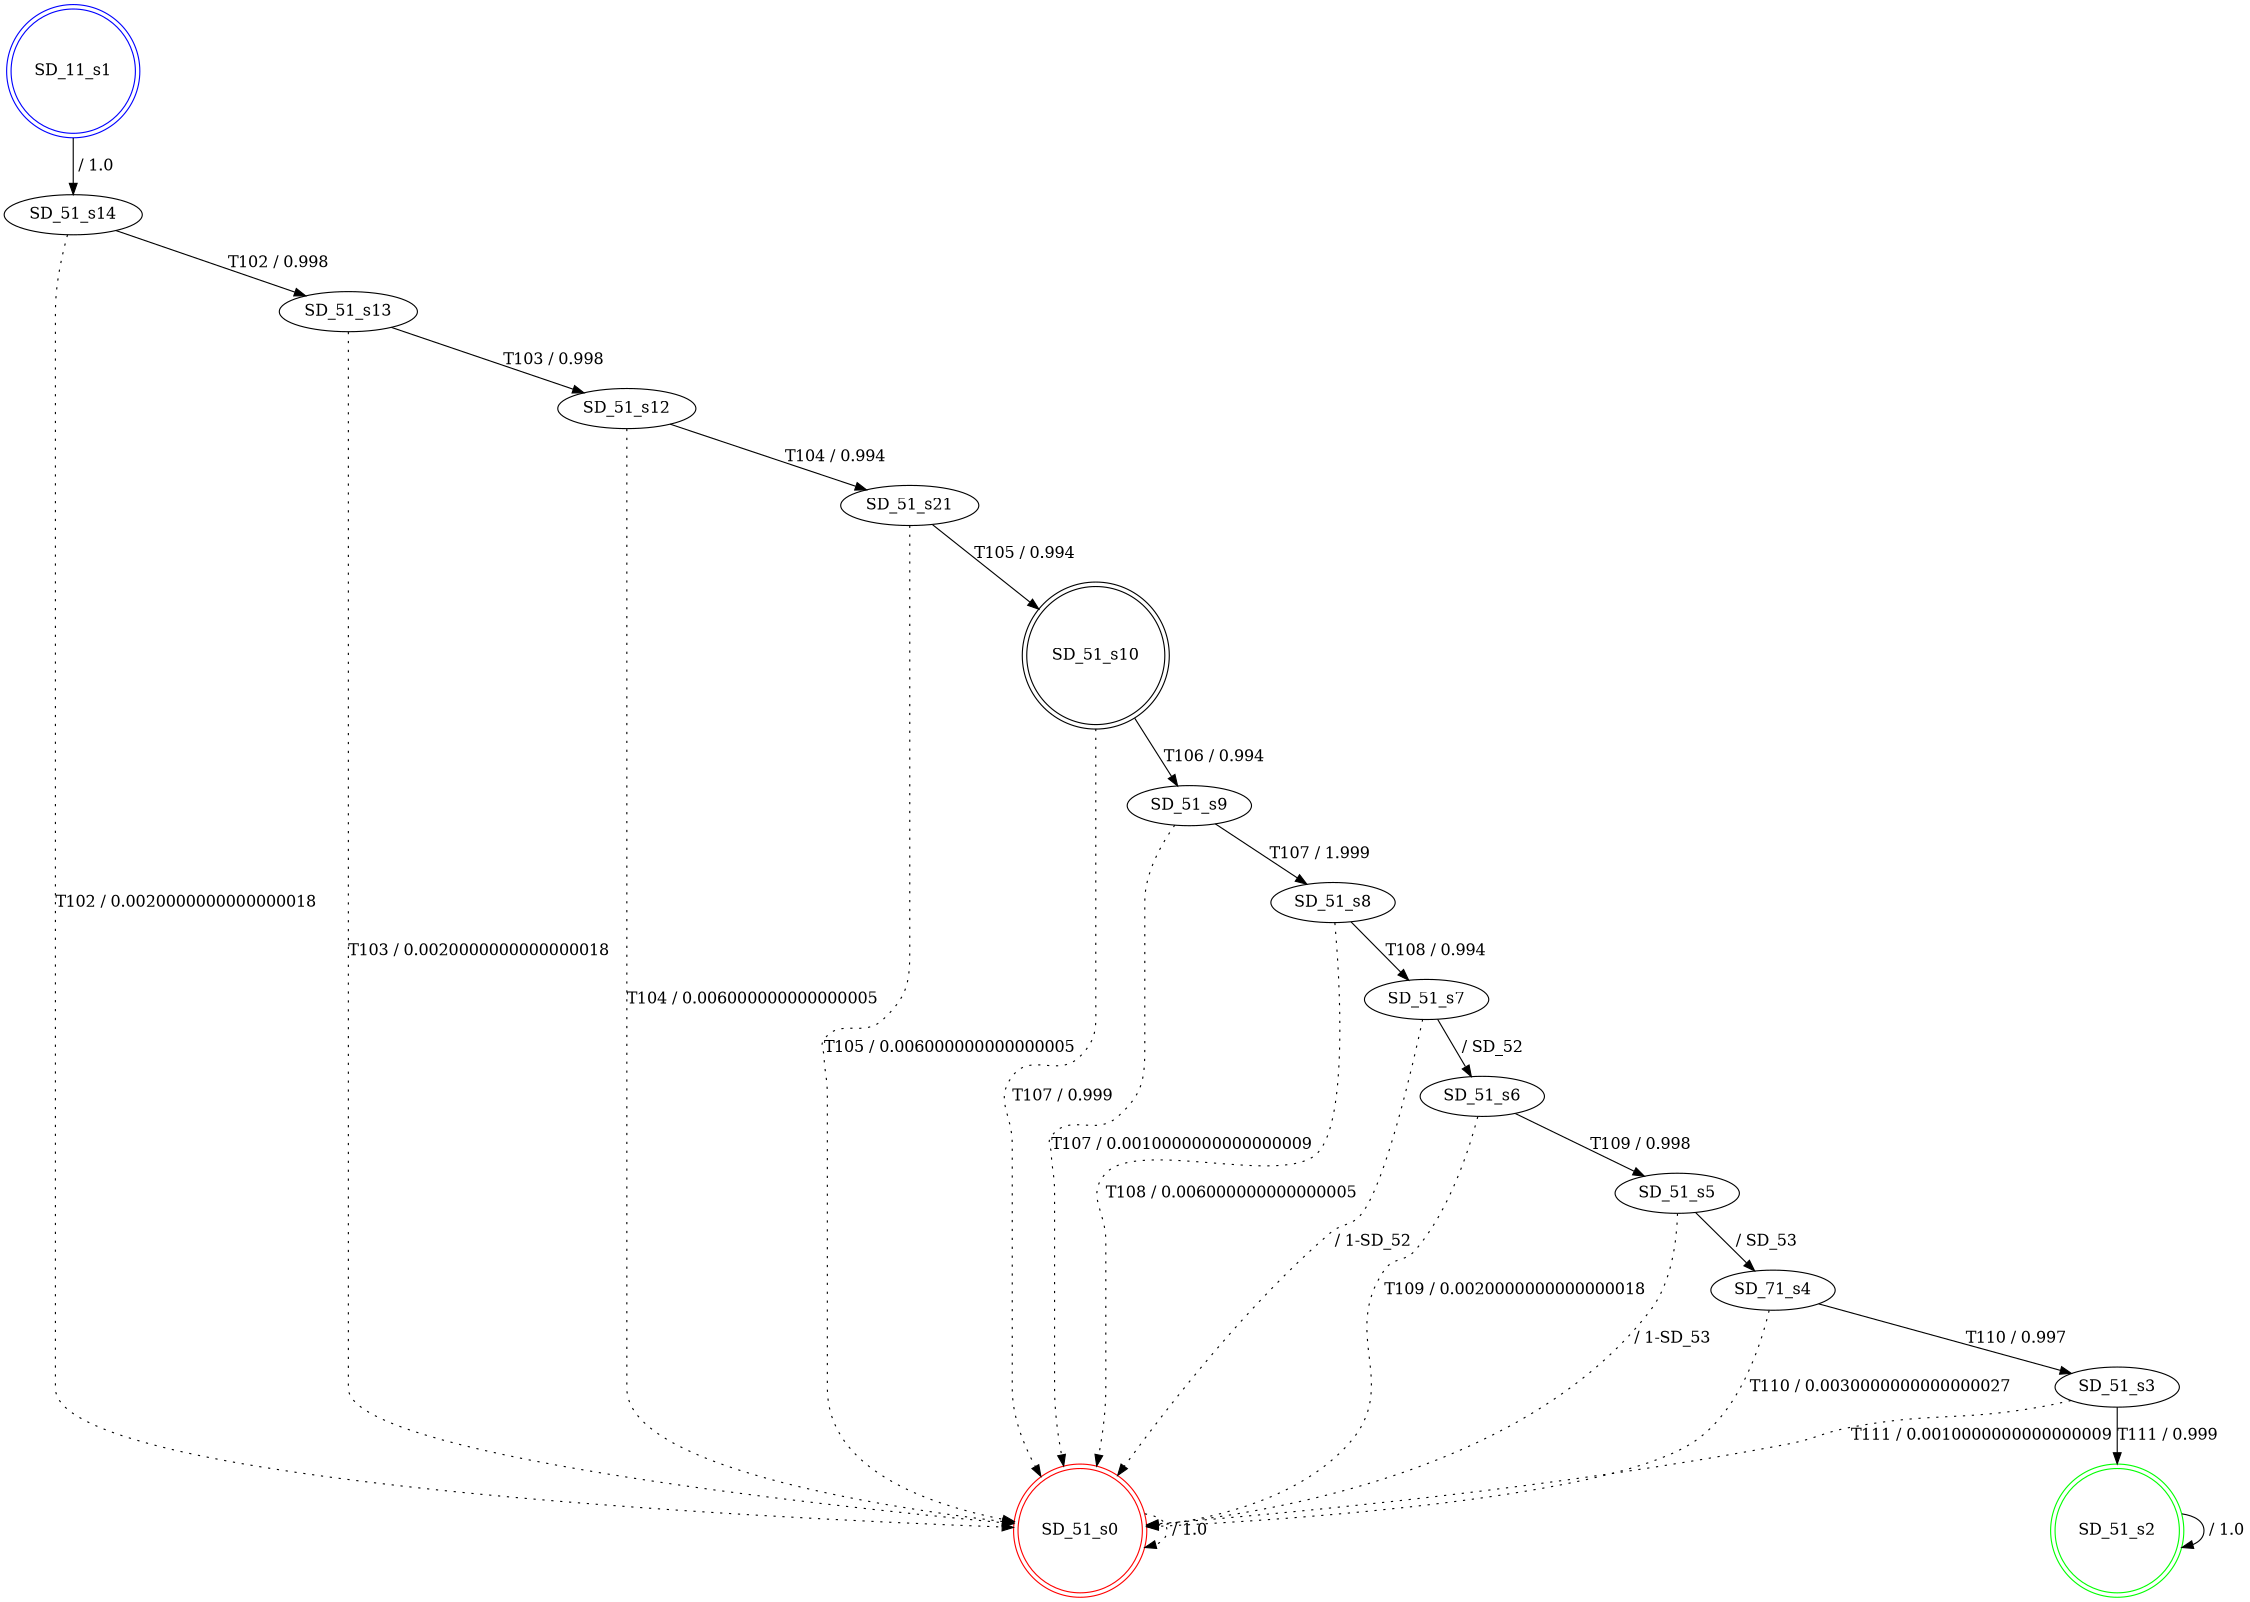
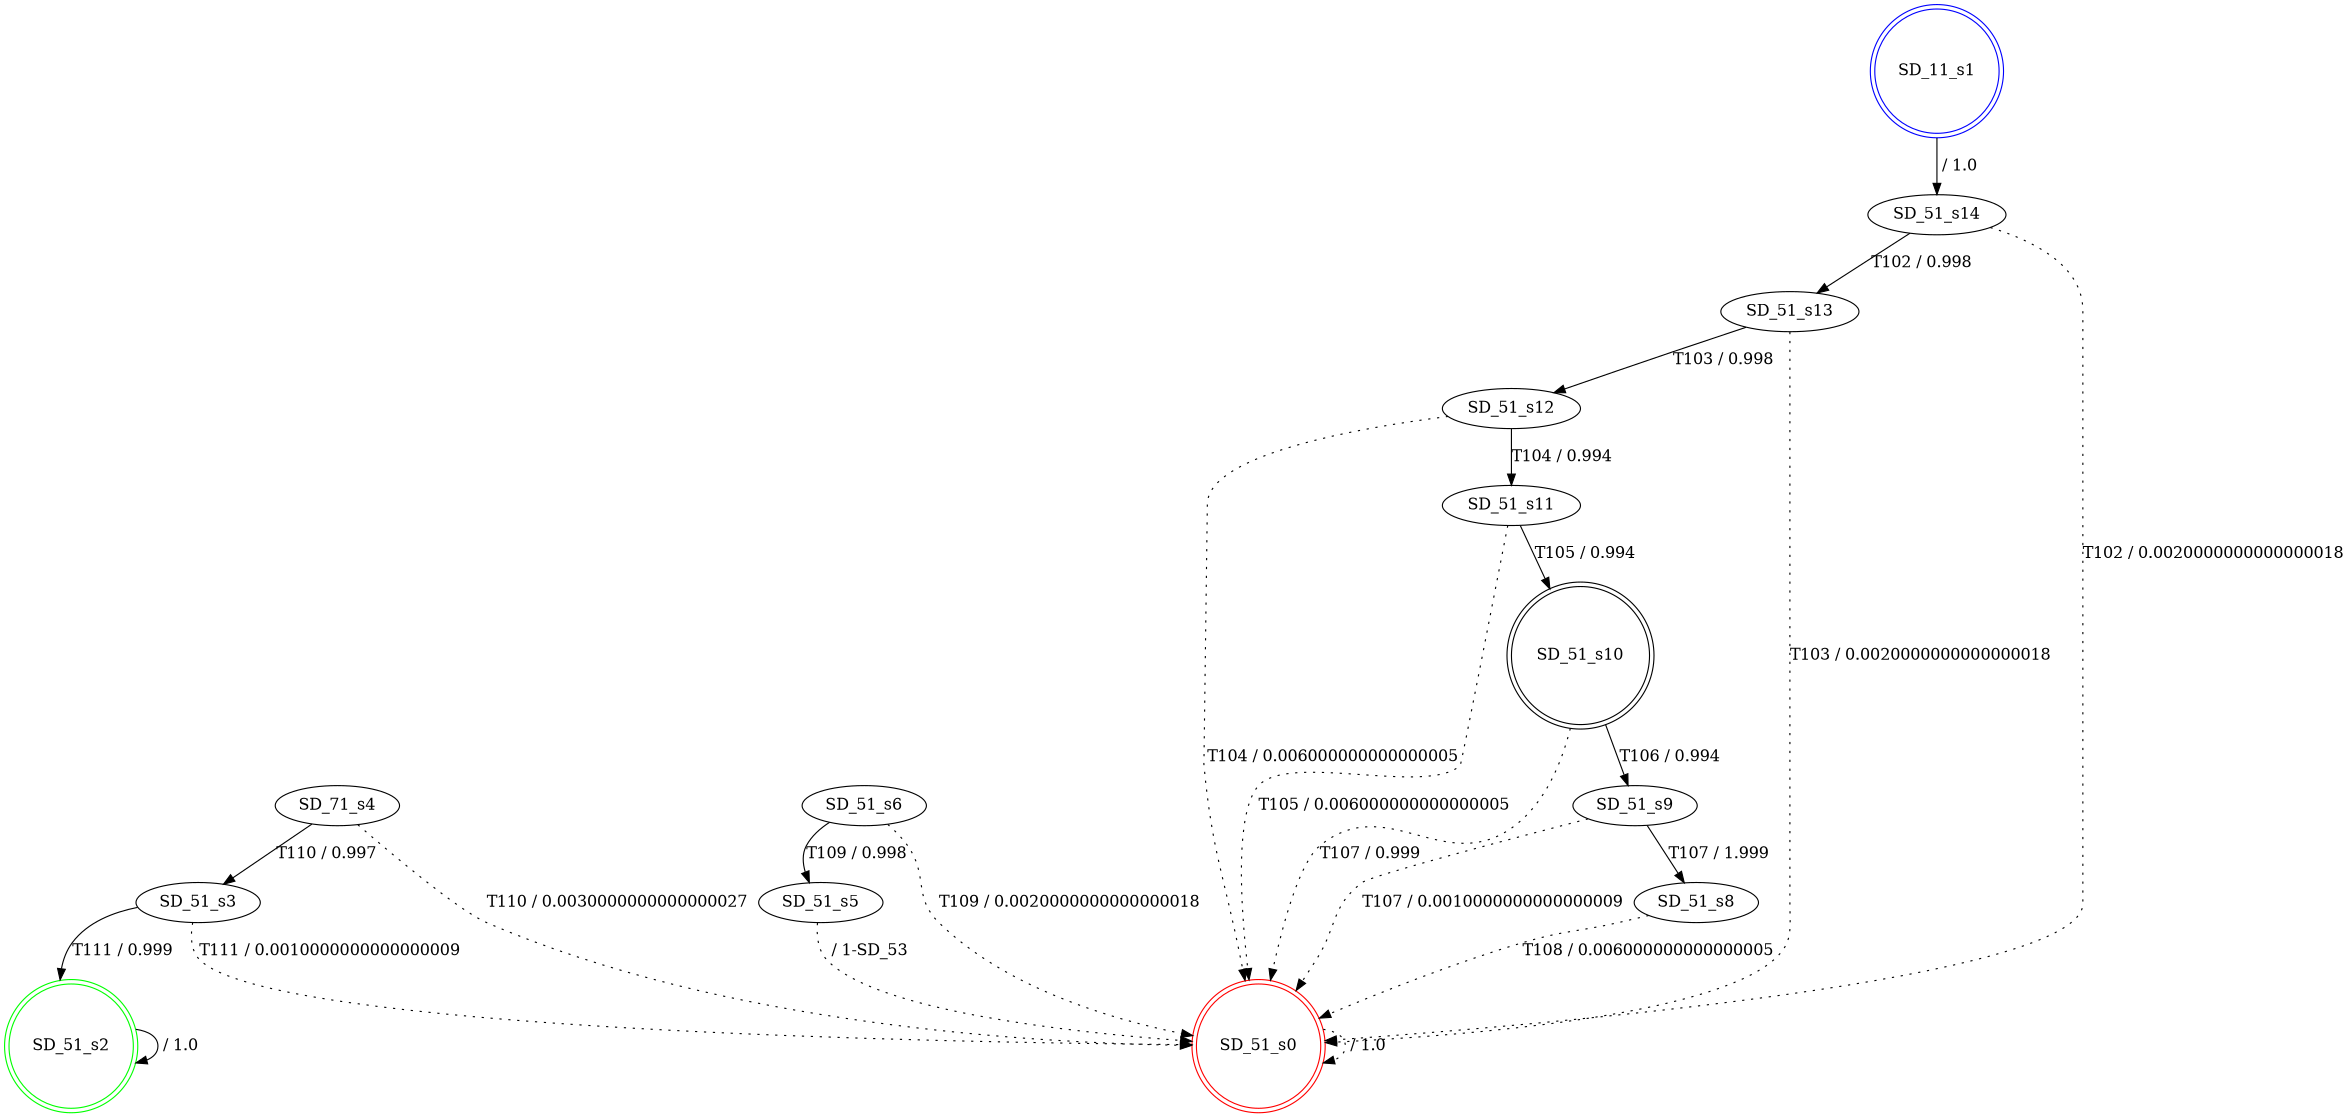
node "SD_51_s21": label "SD_51_s21" -> "SD_51_s11"
node "SD_51_s7": removed
edge "SD_51_s5" -> "SD_71_s4": removed, label "/ SD_53"
